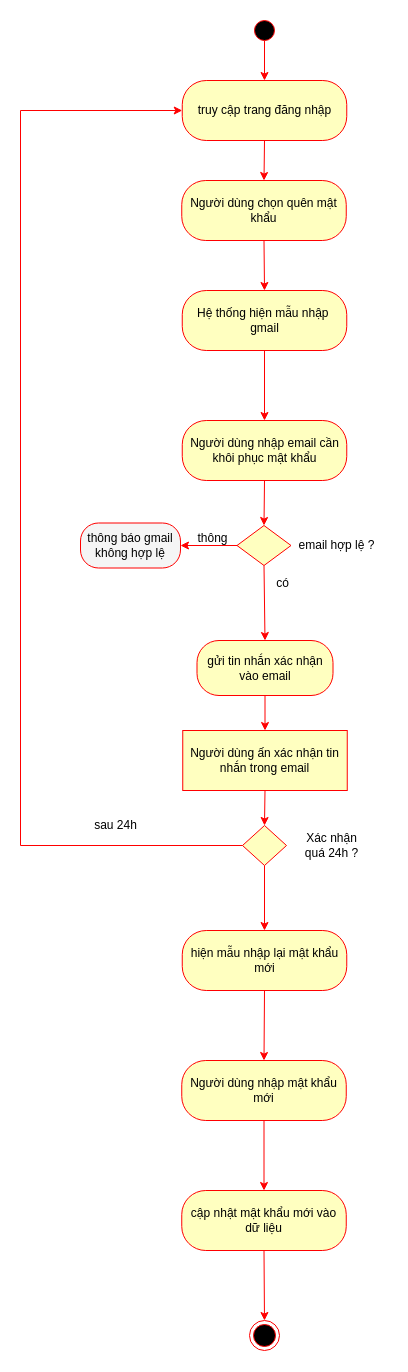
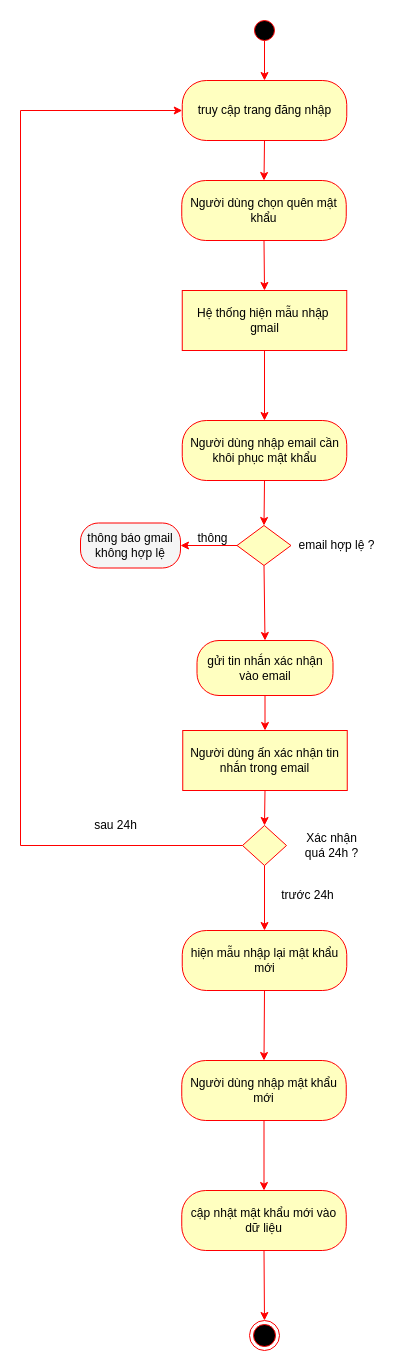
node "Hệ thống hiện mẫu nhập gmail": shape rounded rectangle -> rectangle
node "có": removed
node "trước 24h": added
